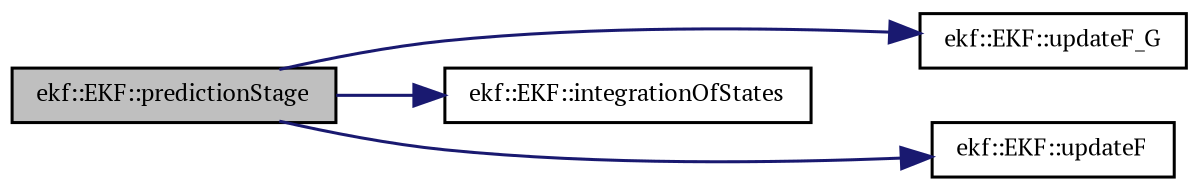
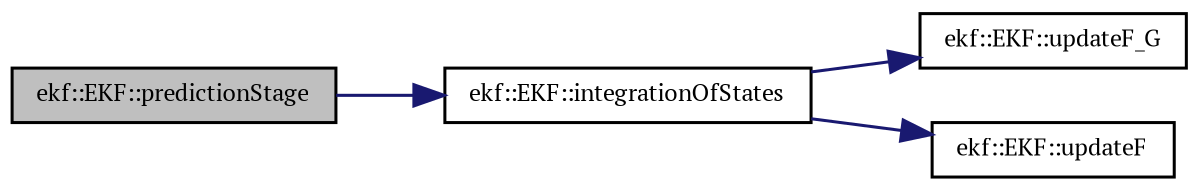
edge "ekf::EKF::predictionStage" -> "ekf::EKF::updateF_G": now "ekf::EKF::integrationOfStates" -> "ekf::EKF::updateF_G"
edge "ekf::EKF::predictionStage" -> "ekf::EKF::updateF": now "ekf::EKF::integrationOfStates" -> "ekf::EKF::updateF"
